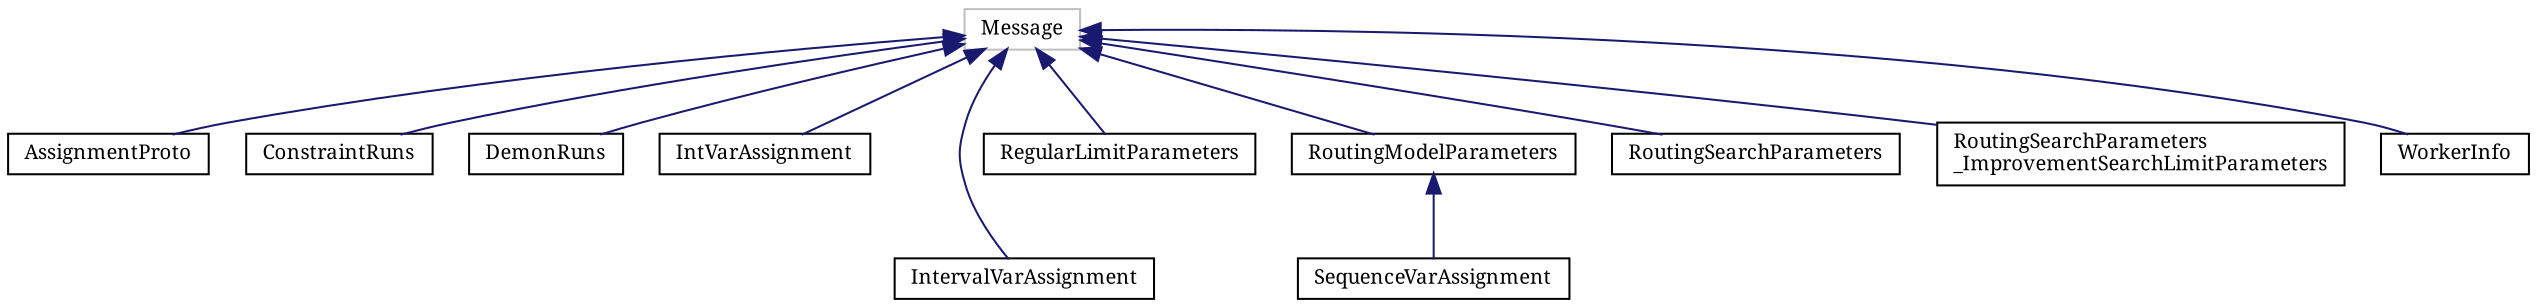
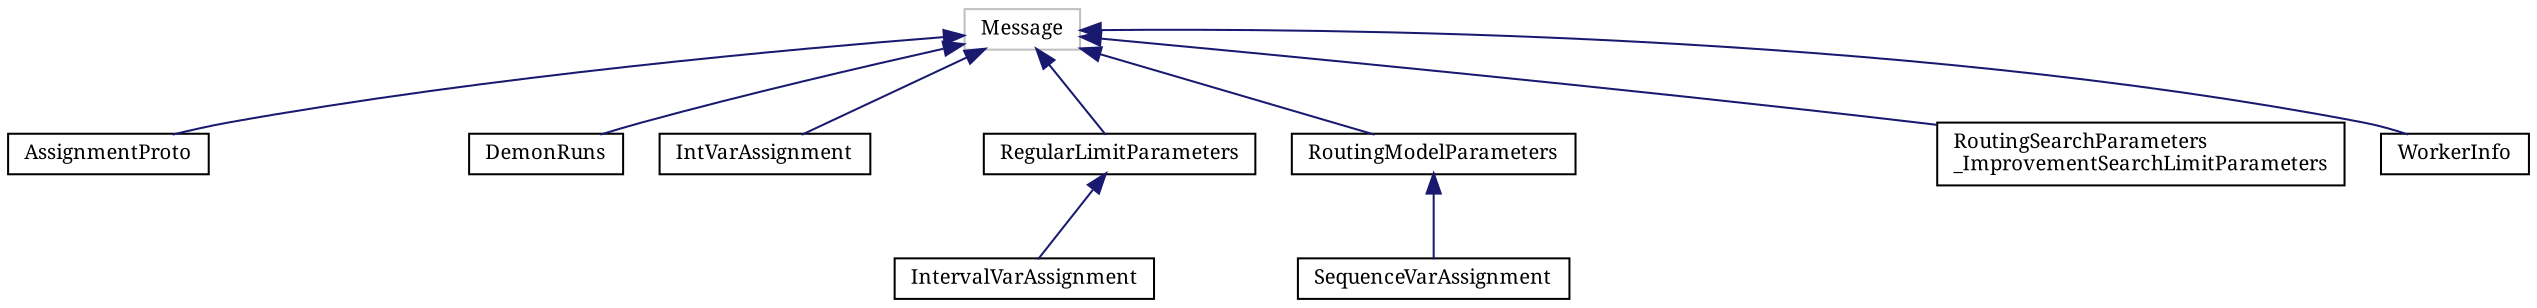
node "ConstraintRuns": removed
node "RoutingSearchParameters": removed
edge "IntervalVarAssignment" -> "Message": now "IntervalVarAssignment" -> "RegularLimitParameters"
